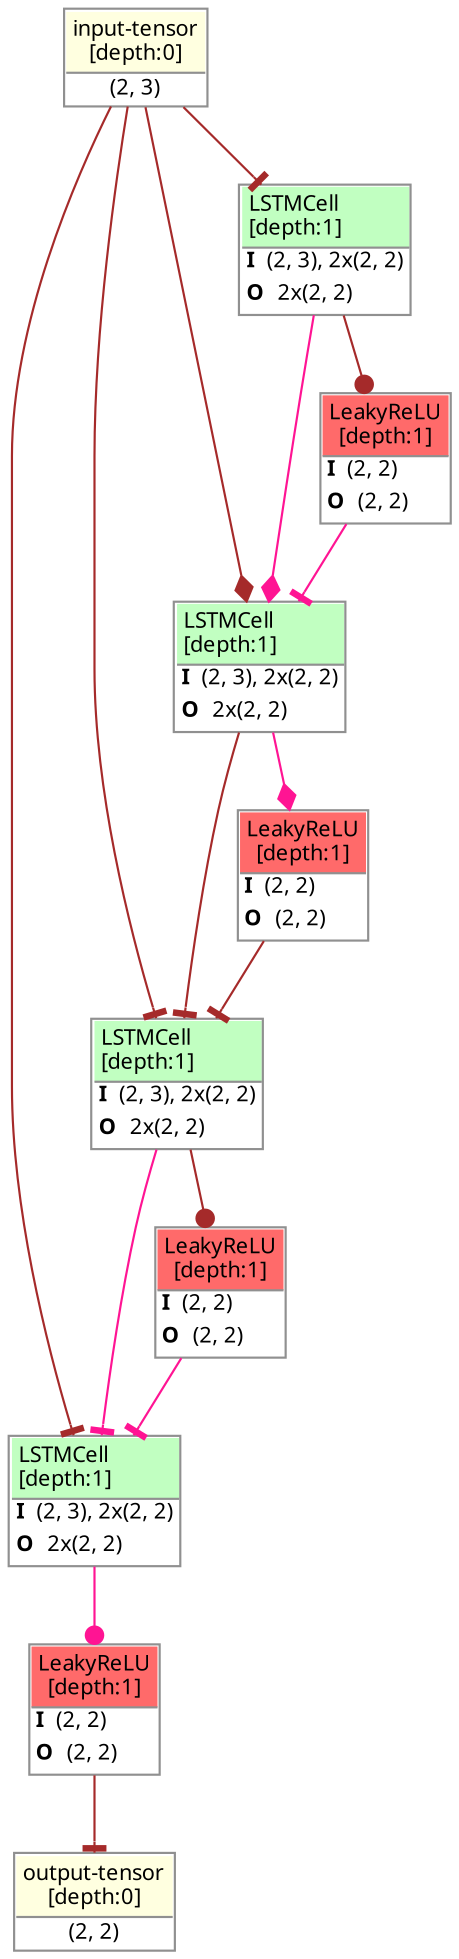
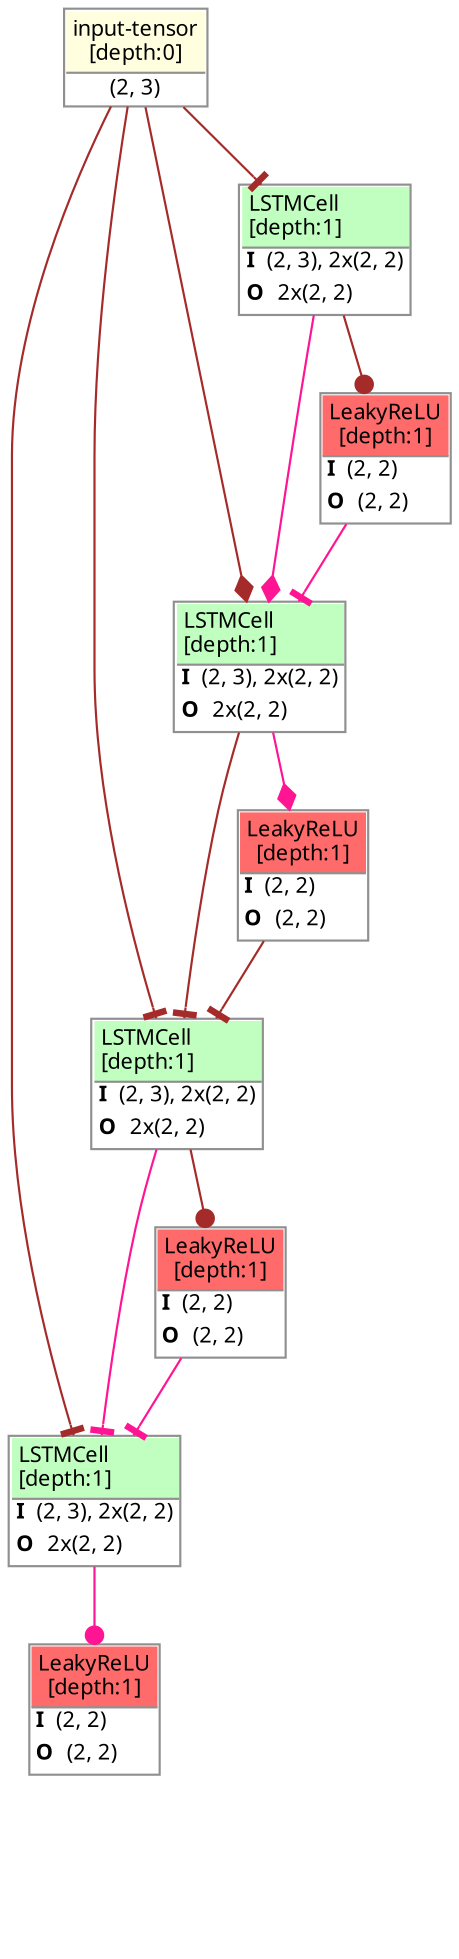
node "output-tensor": removed
